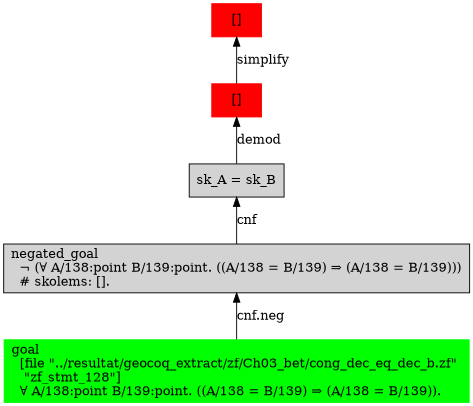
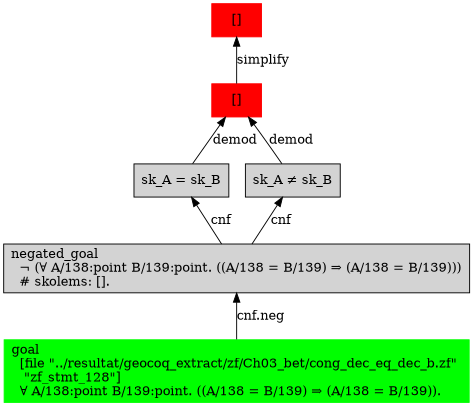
node "sk_A ≠ sk_B": added
